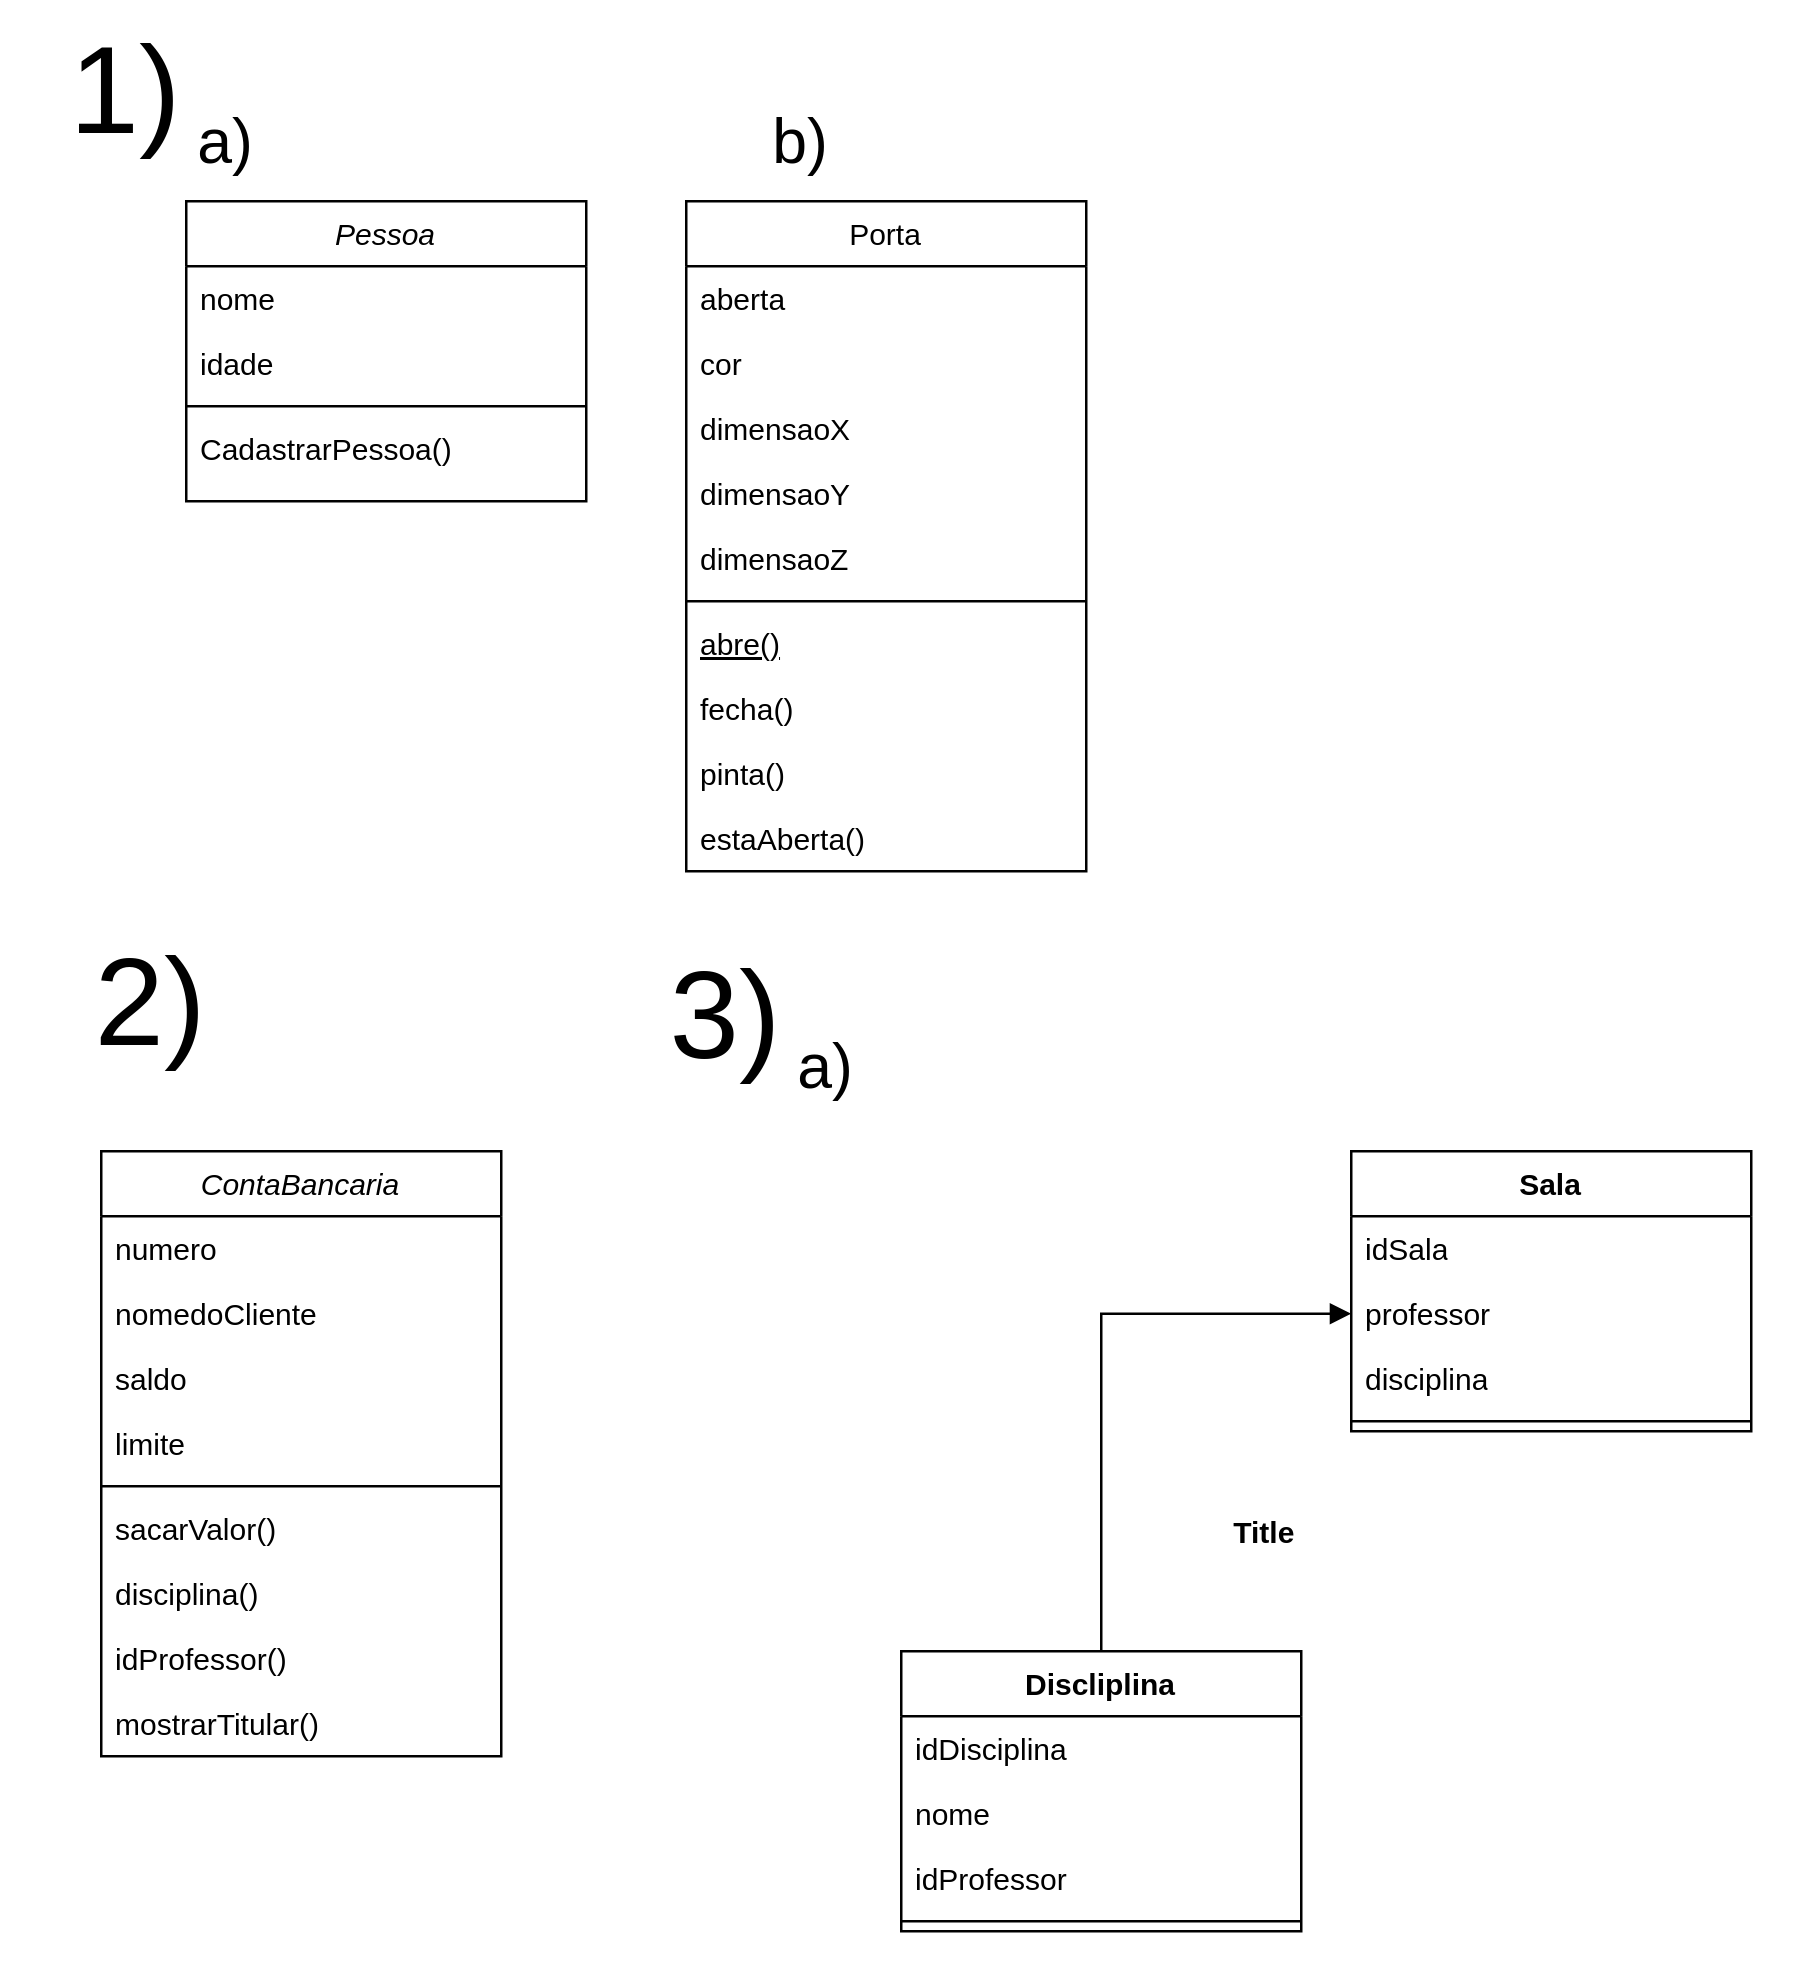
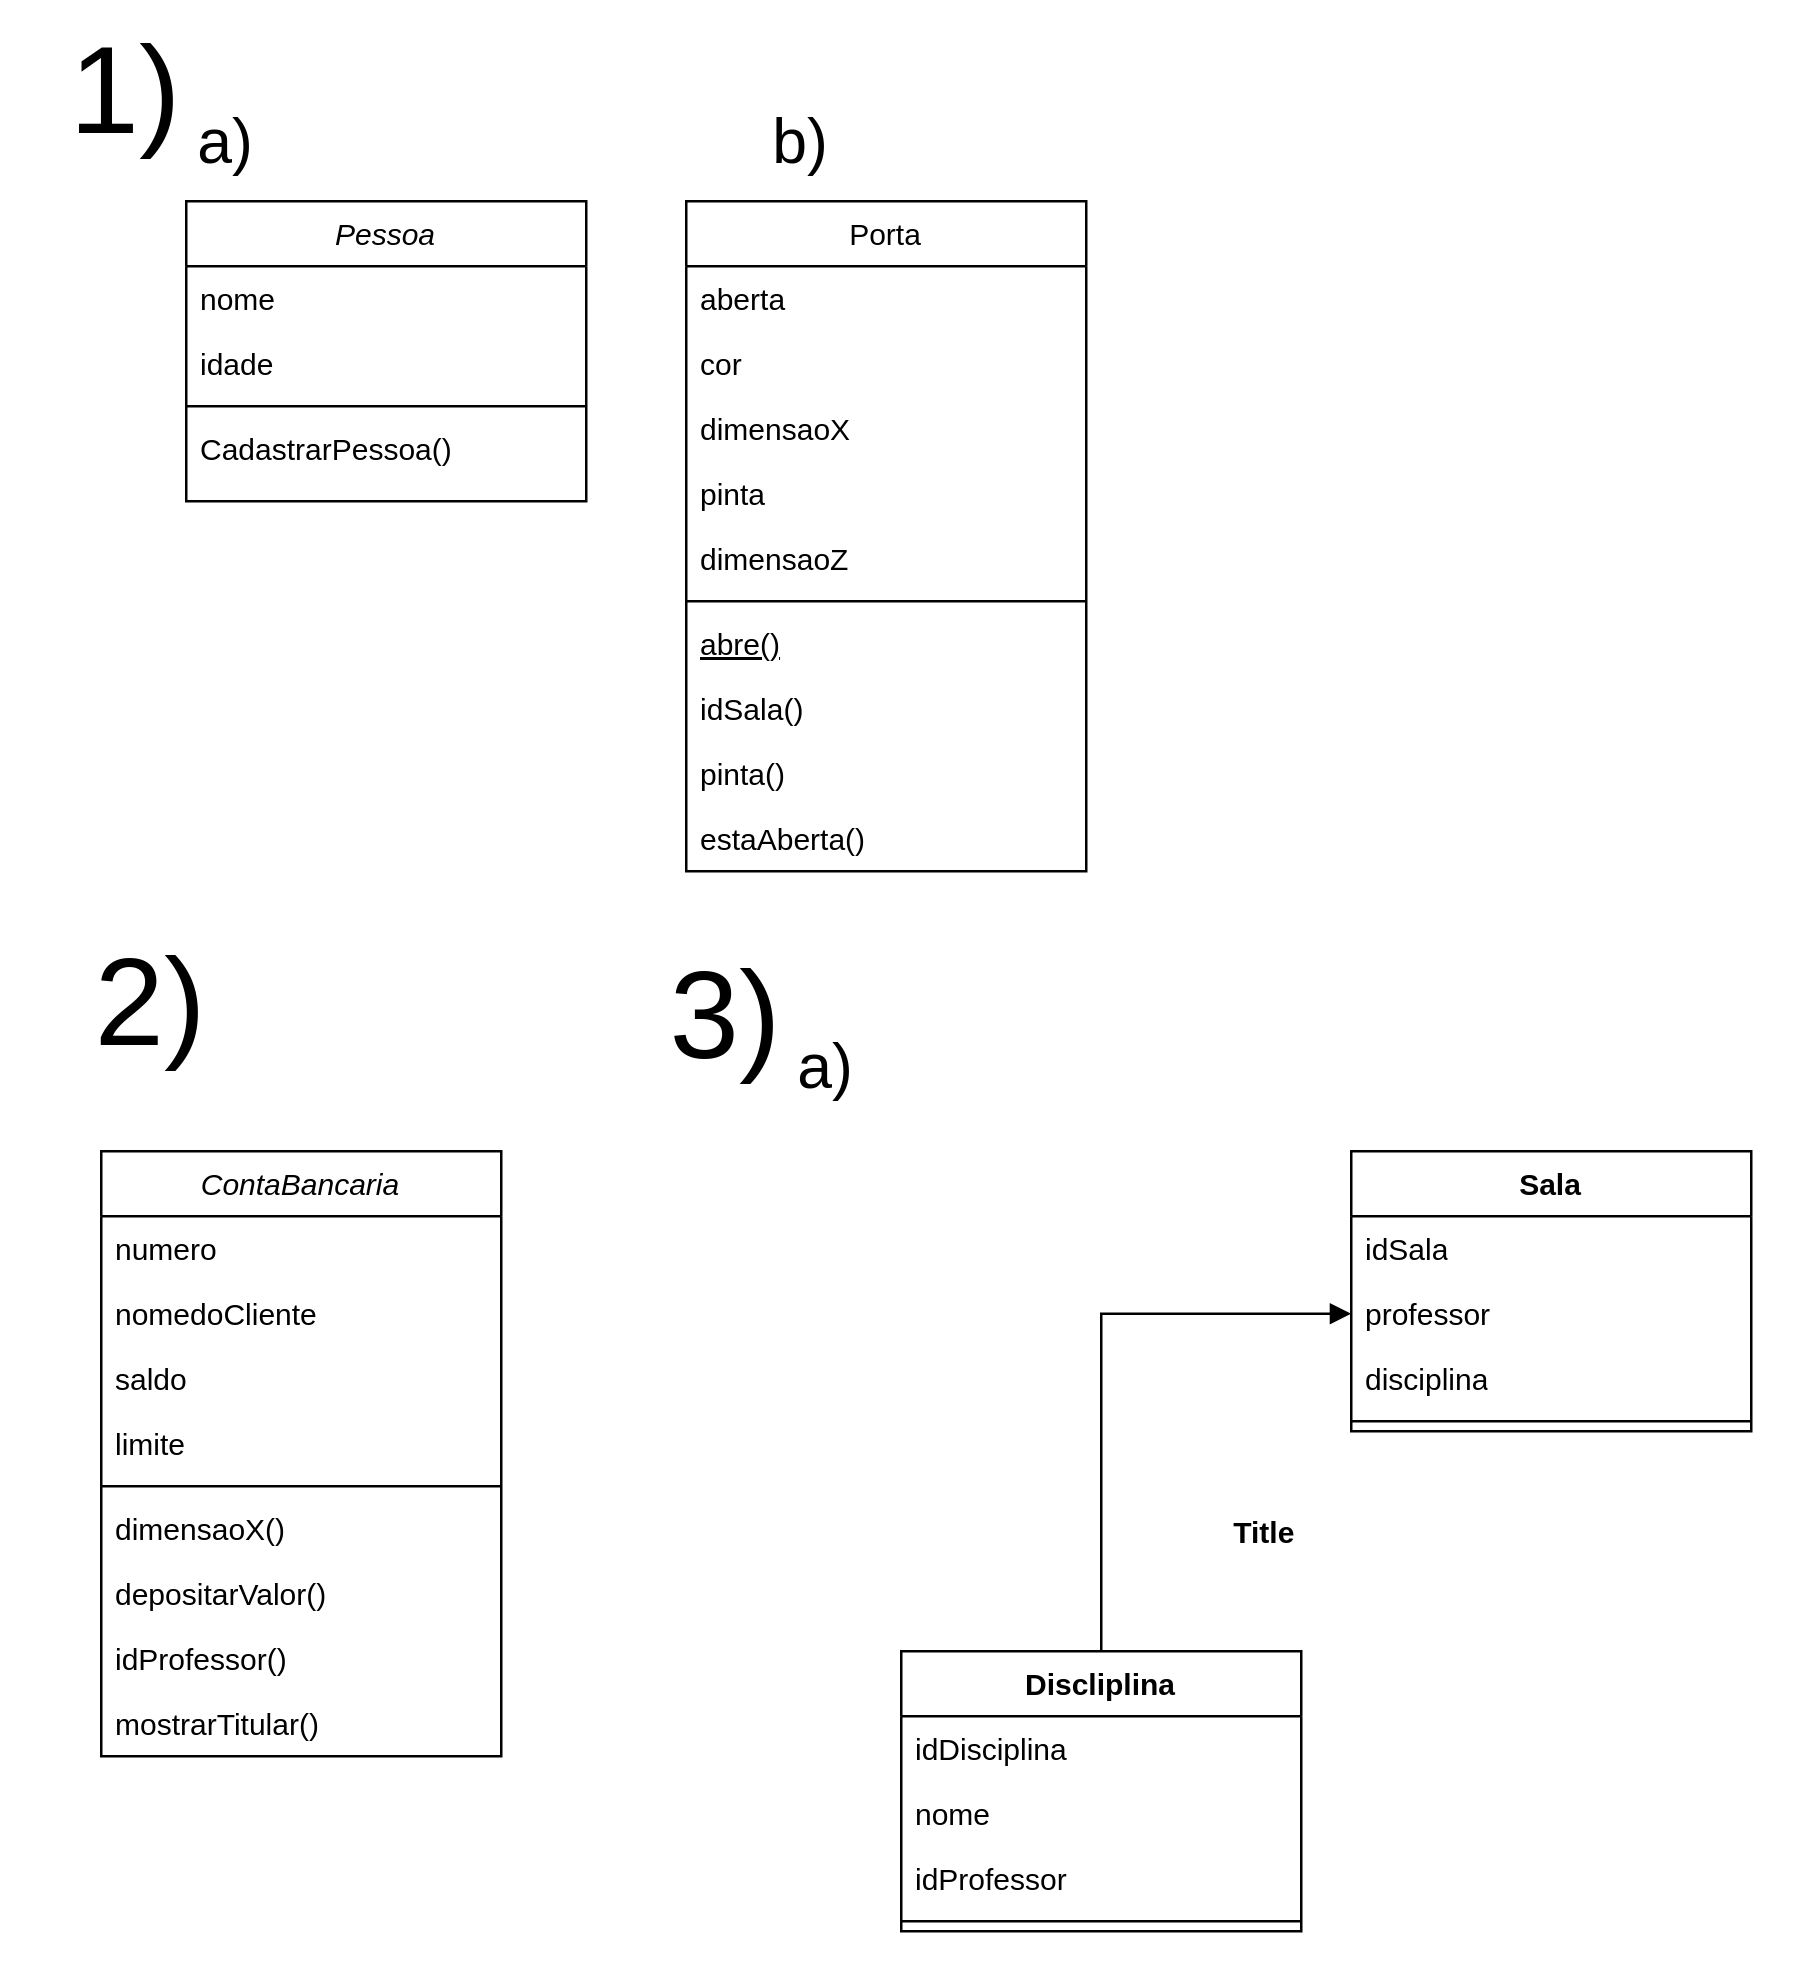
node "dimensaoY": label "dimensaoY" -> "pinta"
node "fecha()": label "fecha()" -> "idSala()"
node "sacarValor()": label "sacarValor()" -> "dimensaoX()"
node "disciplina()": label "disciplina()" -> "depositarValor()"
